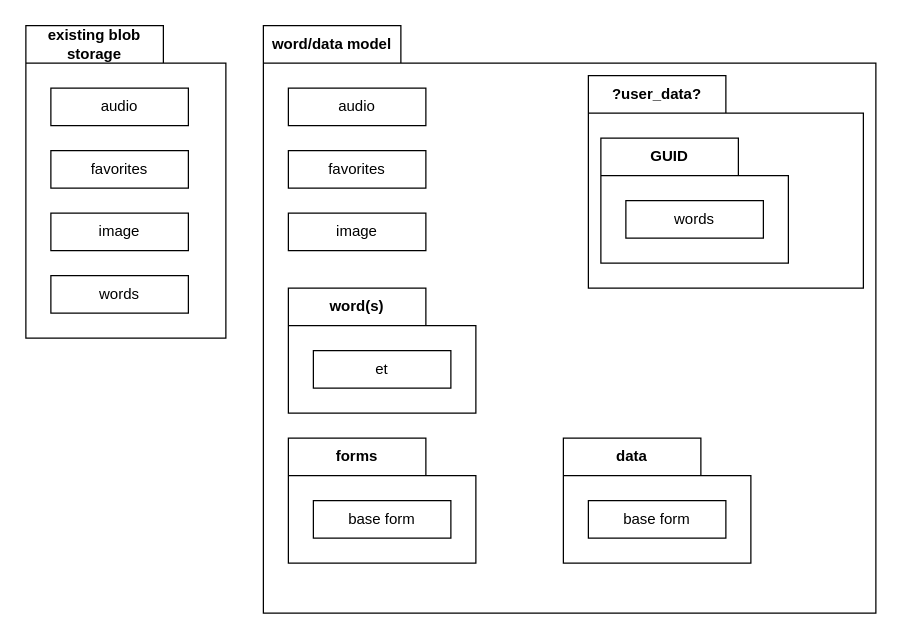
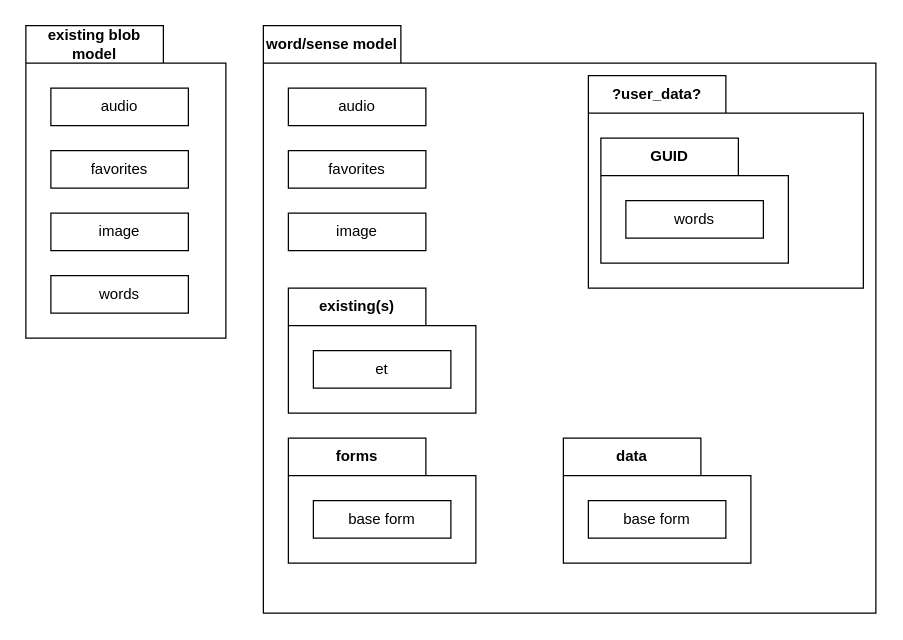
node "existing blob storage": label "existing blob storage" -> "existing blob model"
node "word/data model": label "word/data model" -> "word/sense model"
node "word(s)": label "word(s)" -> "existing(s)"
